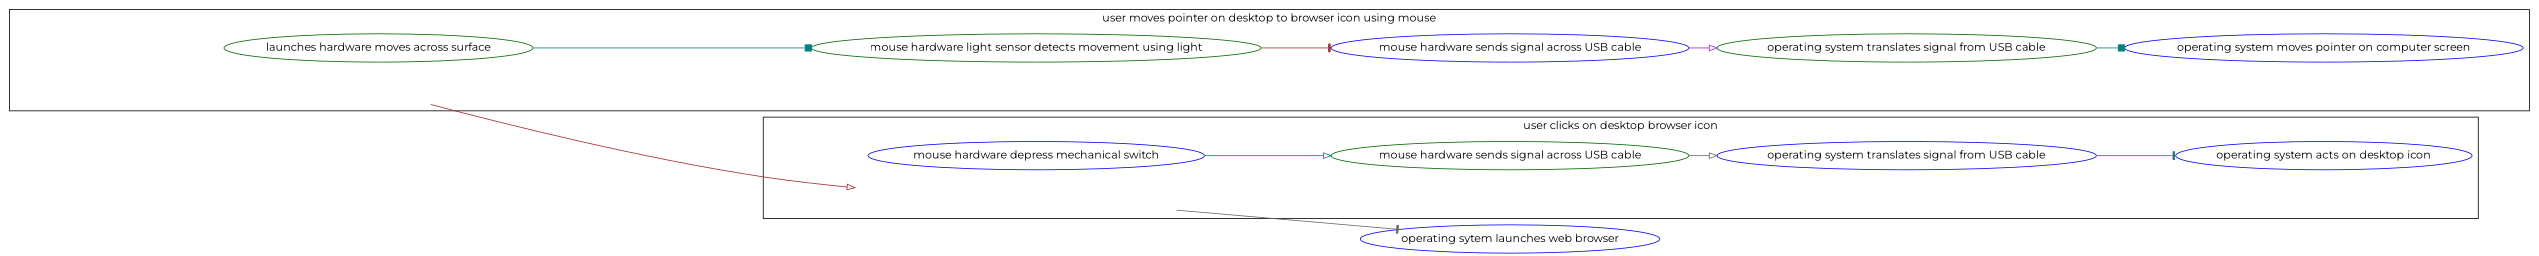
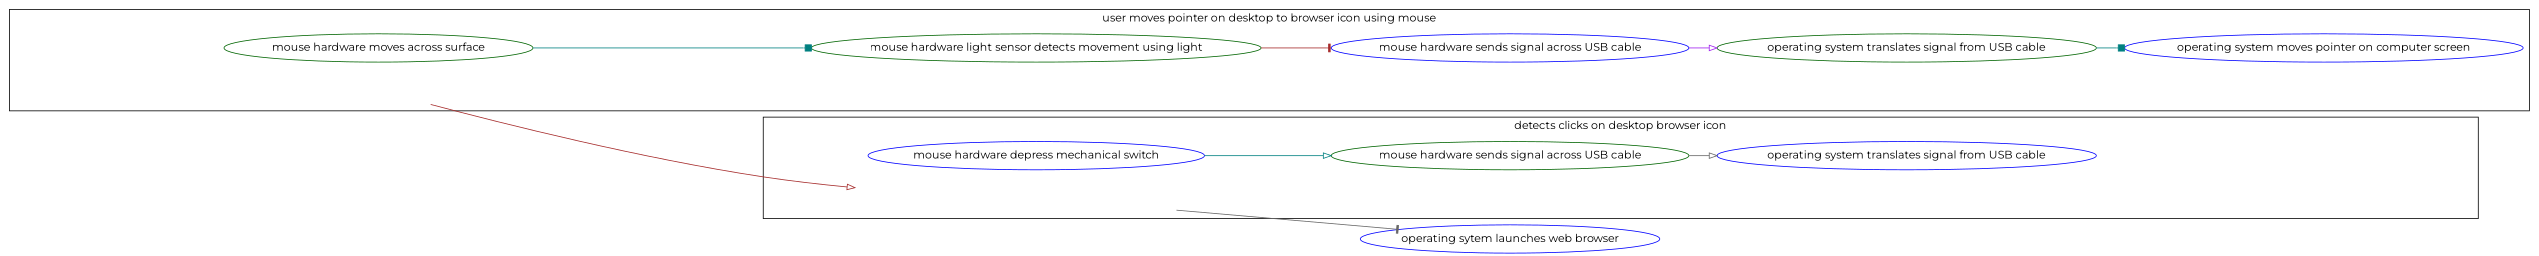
node "launches hardware moves across surface": label "launches hardware moves across surface" -> "mouse hardware moves across surface"
cluster "user clicks on desktop browser icon": label "user clicks on desktop browser icon" -> "detects clicks on desktop browser icon"
node "operating system acts on desktop icon": removed
